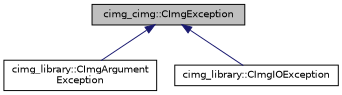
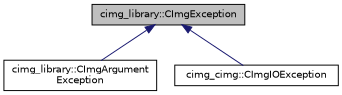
node "cimg_cimg::CImgException": label "cimg_cimg::CImgException" -> "cimg_library::CImgException"
node "cimg_library::CImgIOException": label "cimg_library::CImgIOException" -> "cimg_cimg::CImgIOException"
